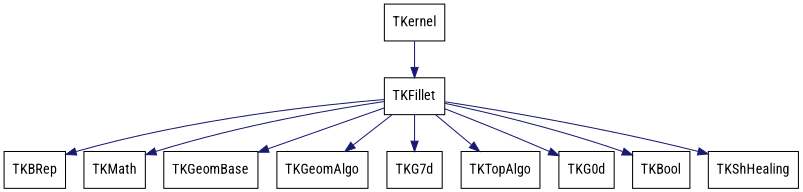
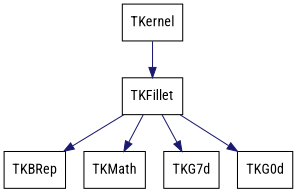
node "TKGeomBase": removed
node "TKGeomAlgo": removed
node "TKTopAlgo": removed
node "TKBool": removed
node "TKShHealing": removed
